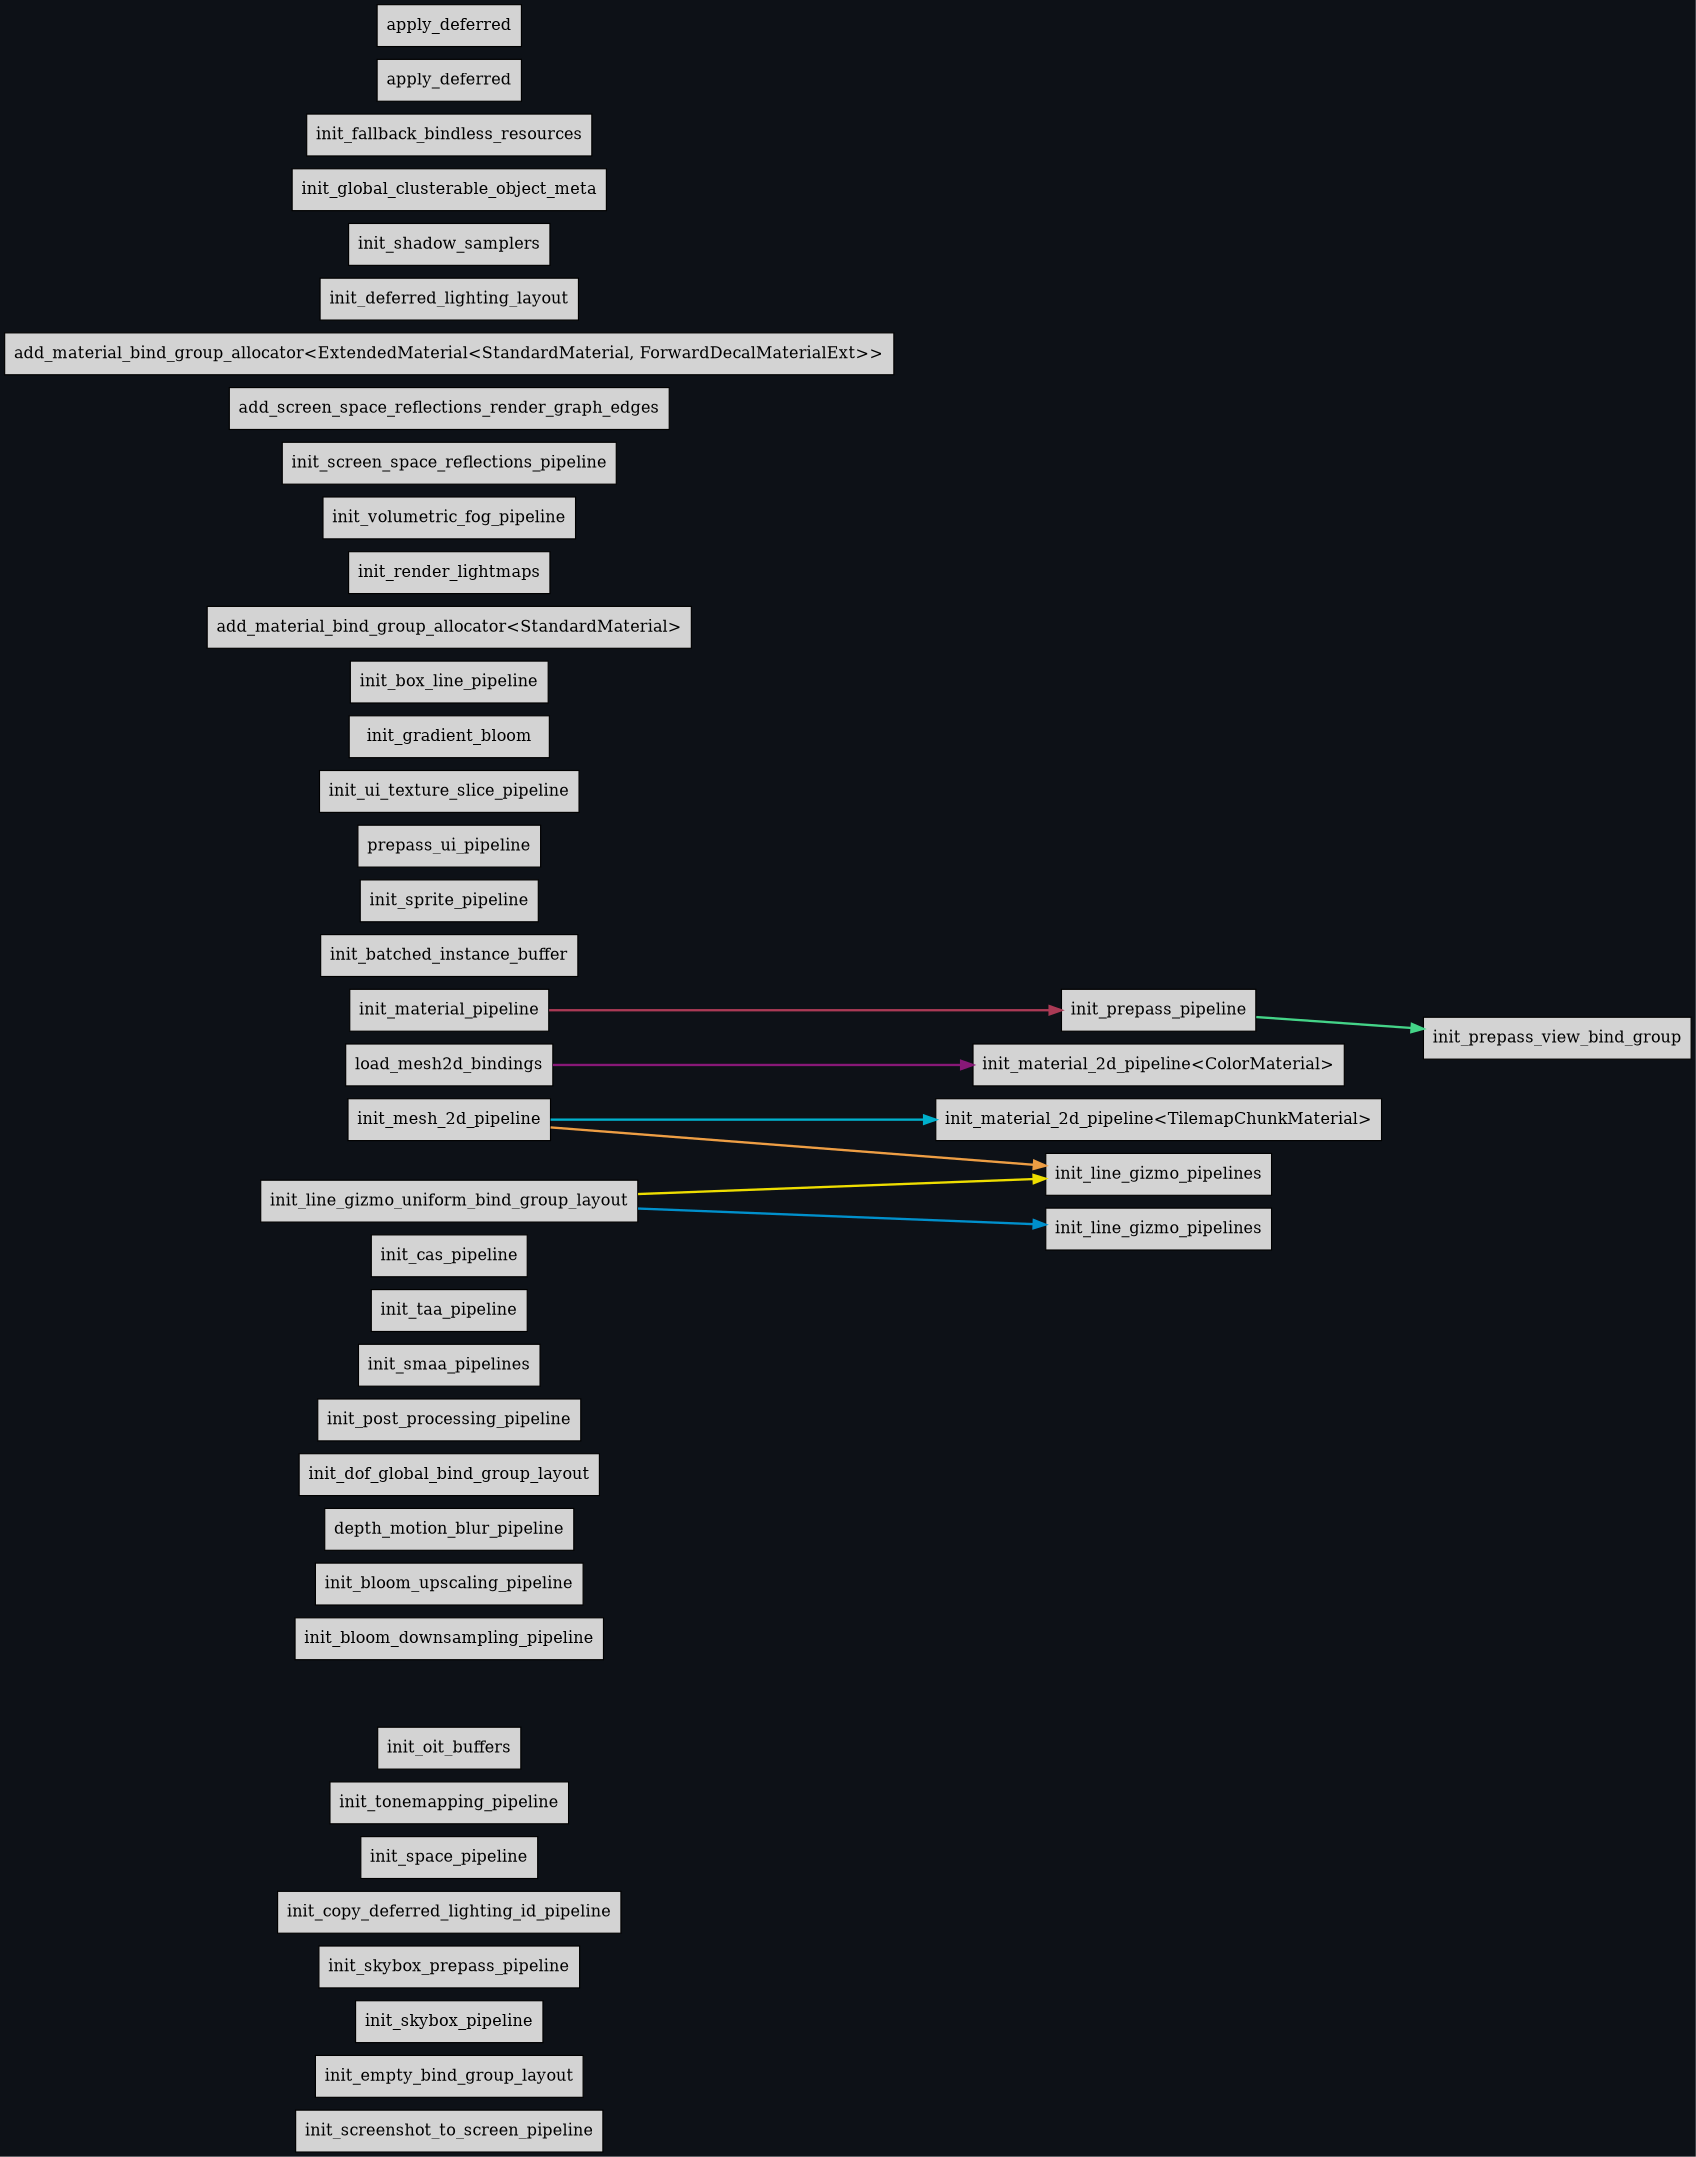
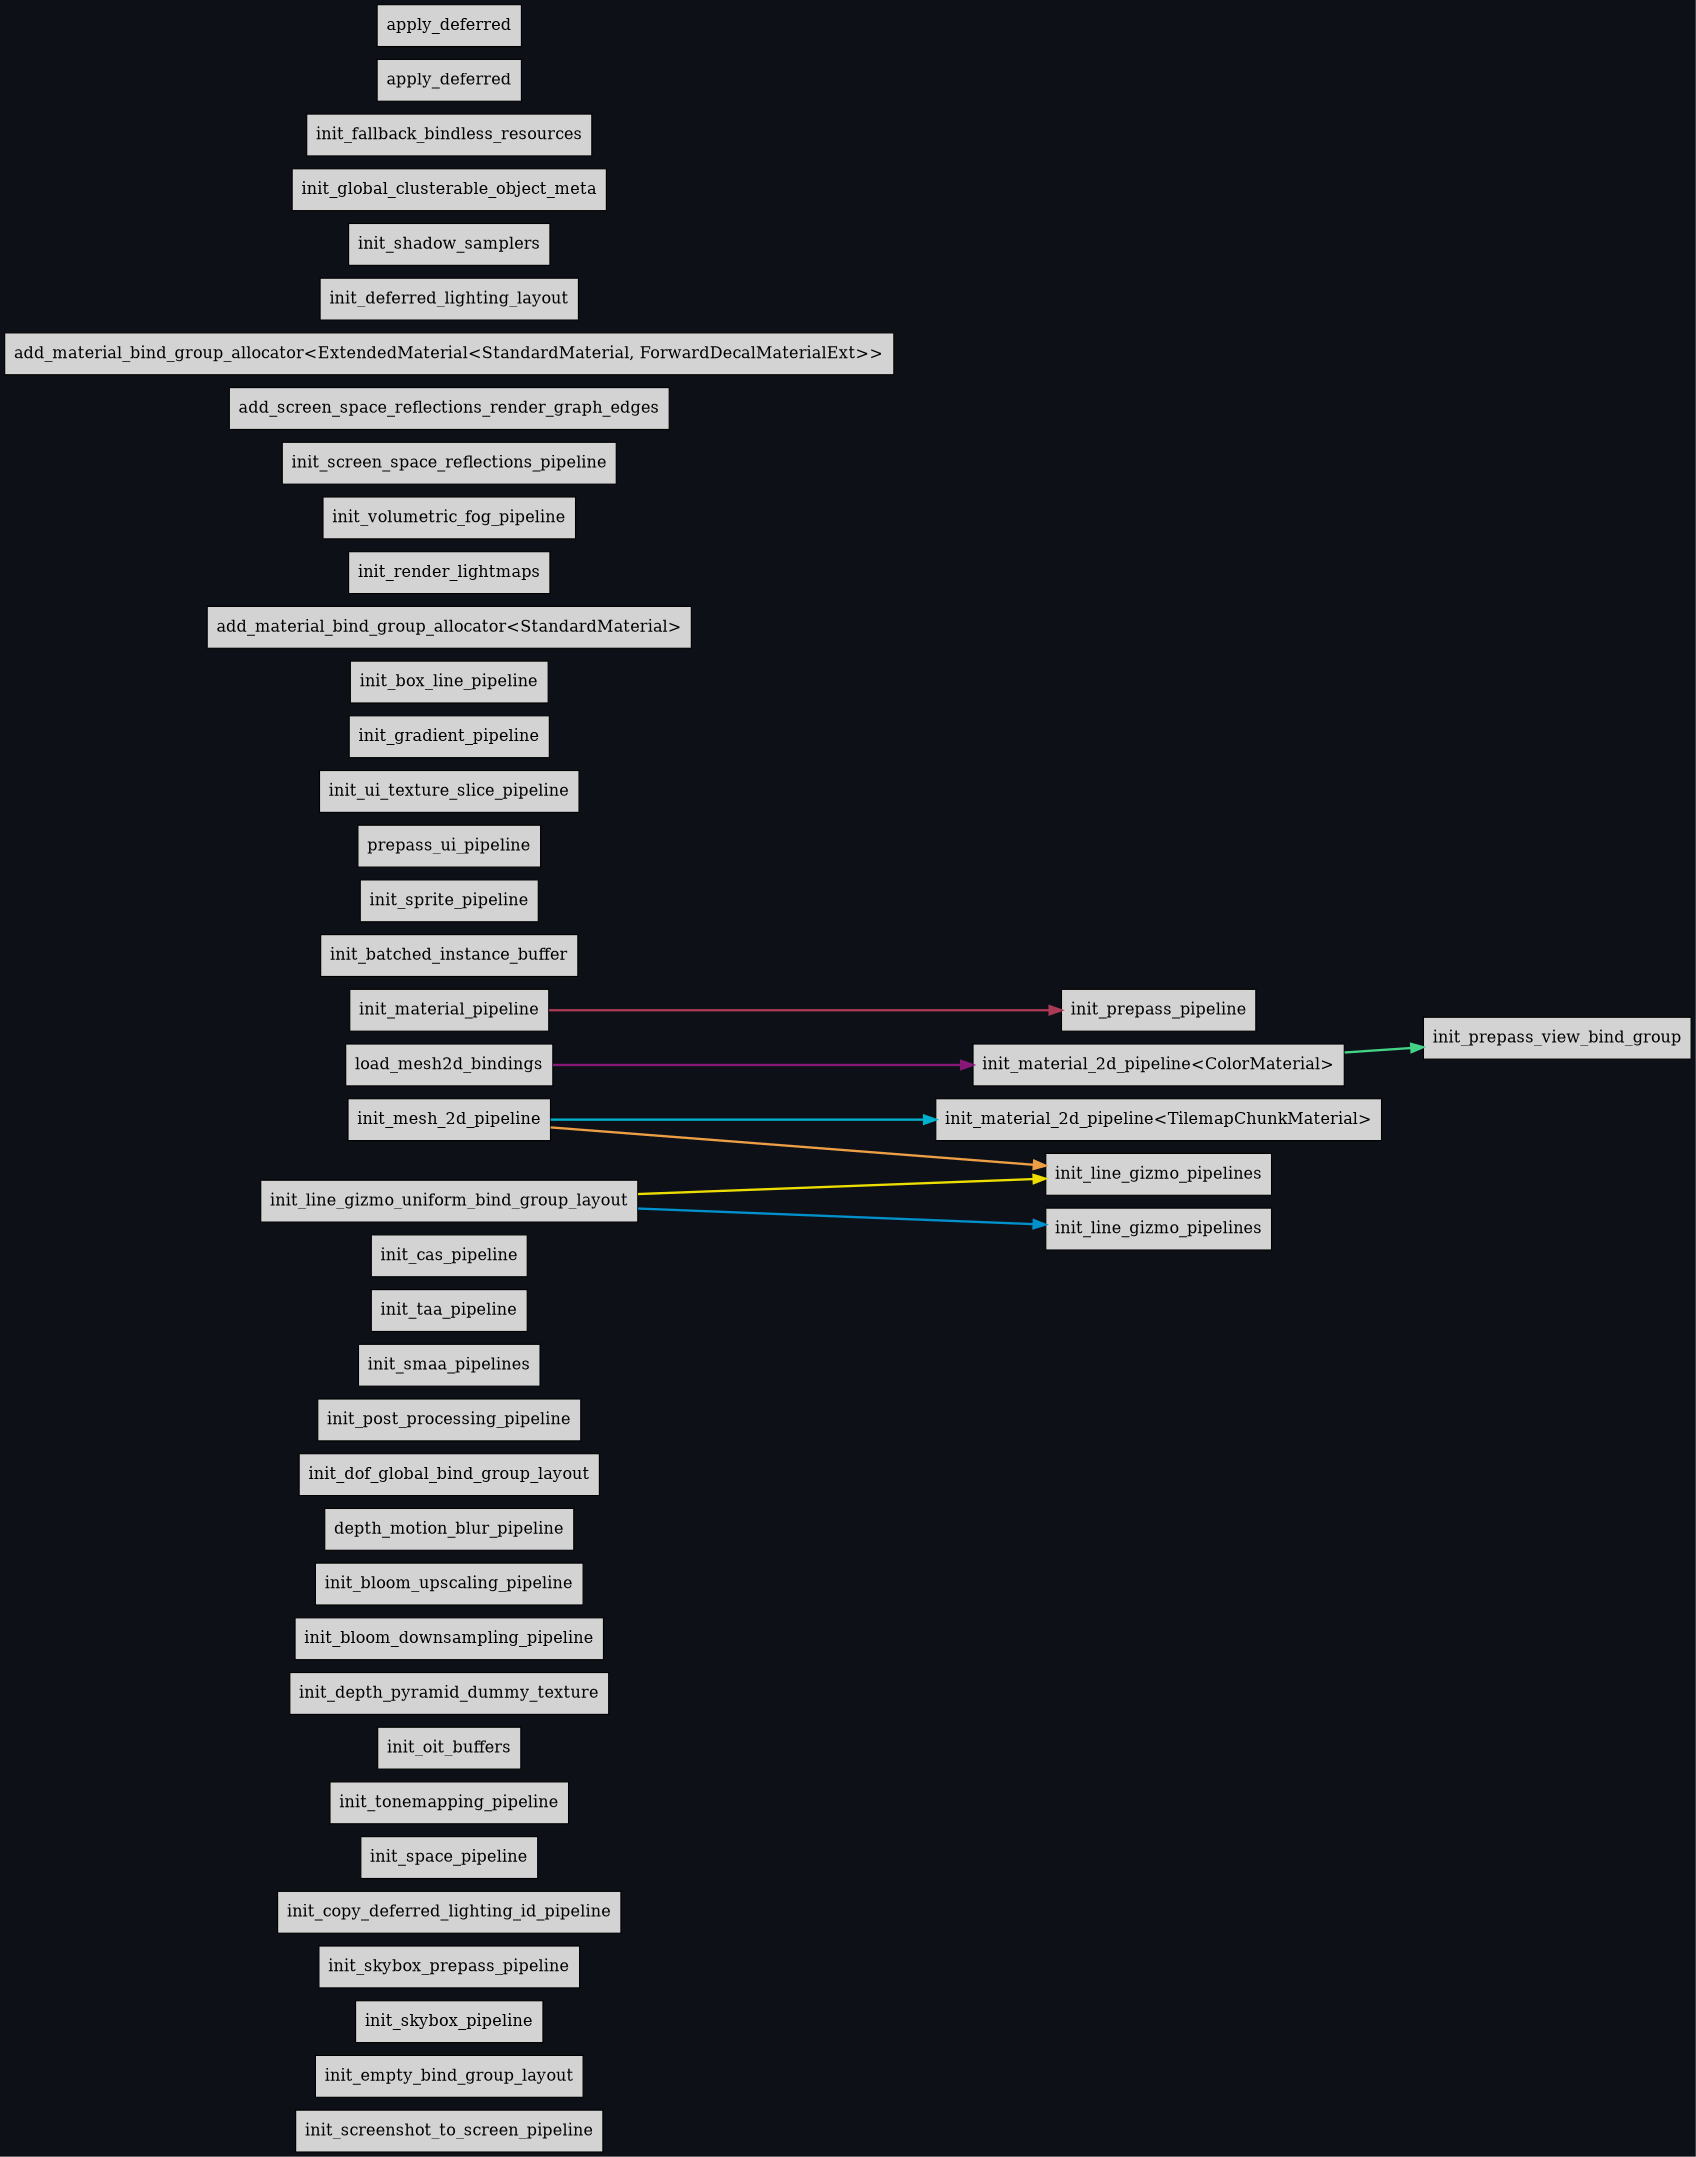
node "init_gradient_bloom": label "init_gradient_bloom" -> "init_gradient_pipeline"
edge "init_prepass_pipeline" -> "init_prepass_view_bind_group": now "init_material_2d_pipeline<ColorMaterial>" -> "init_prepass_view_bind_group"
node "init_depth_pyramid_dummy_texture": added
